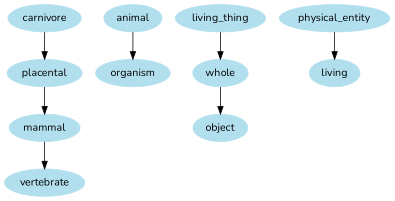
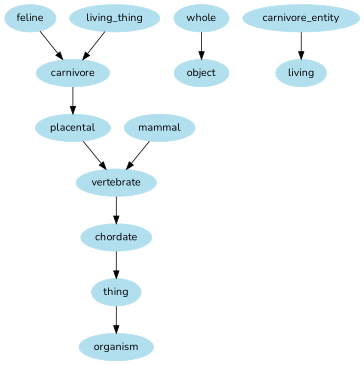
node "feline": added
node "animal": label "animal" -> "thing"
node "physical_entity": label "physical_entity" -> "carnivore_entity"
edge "living_thing" -> "whole": now "living_thing" -> "carnivore"
edge "placental" -> "mammal": now "placental" -> "vertebrate"
node "chordate": added
